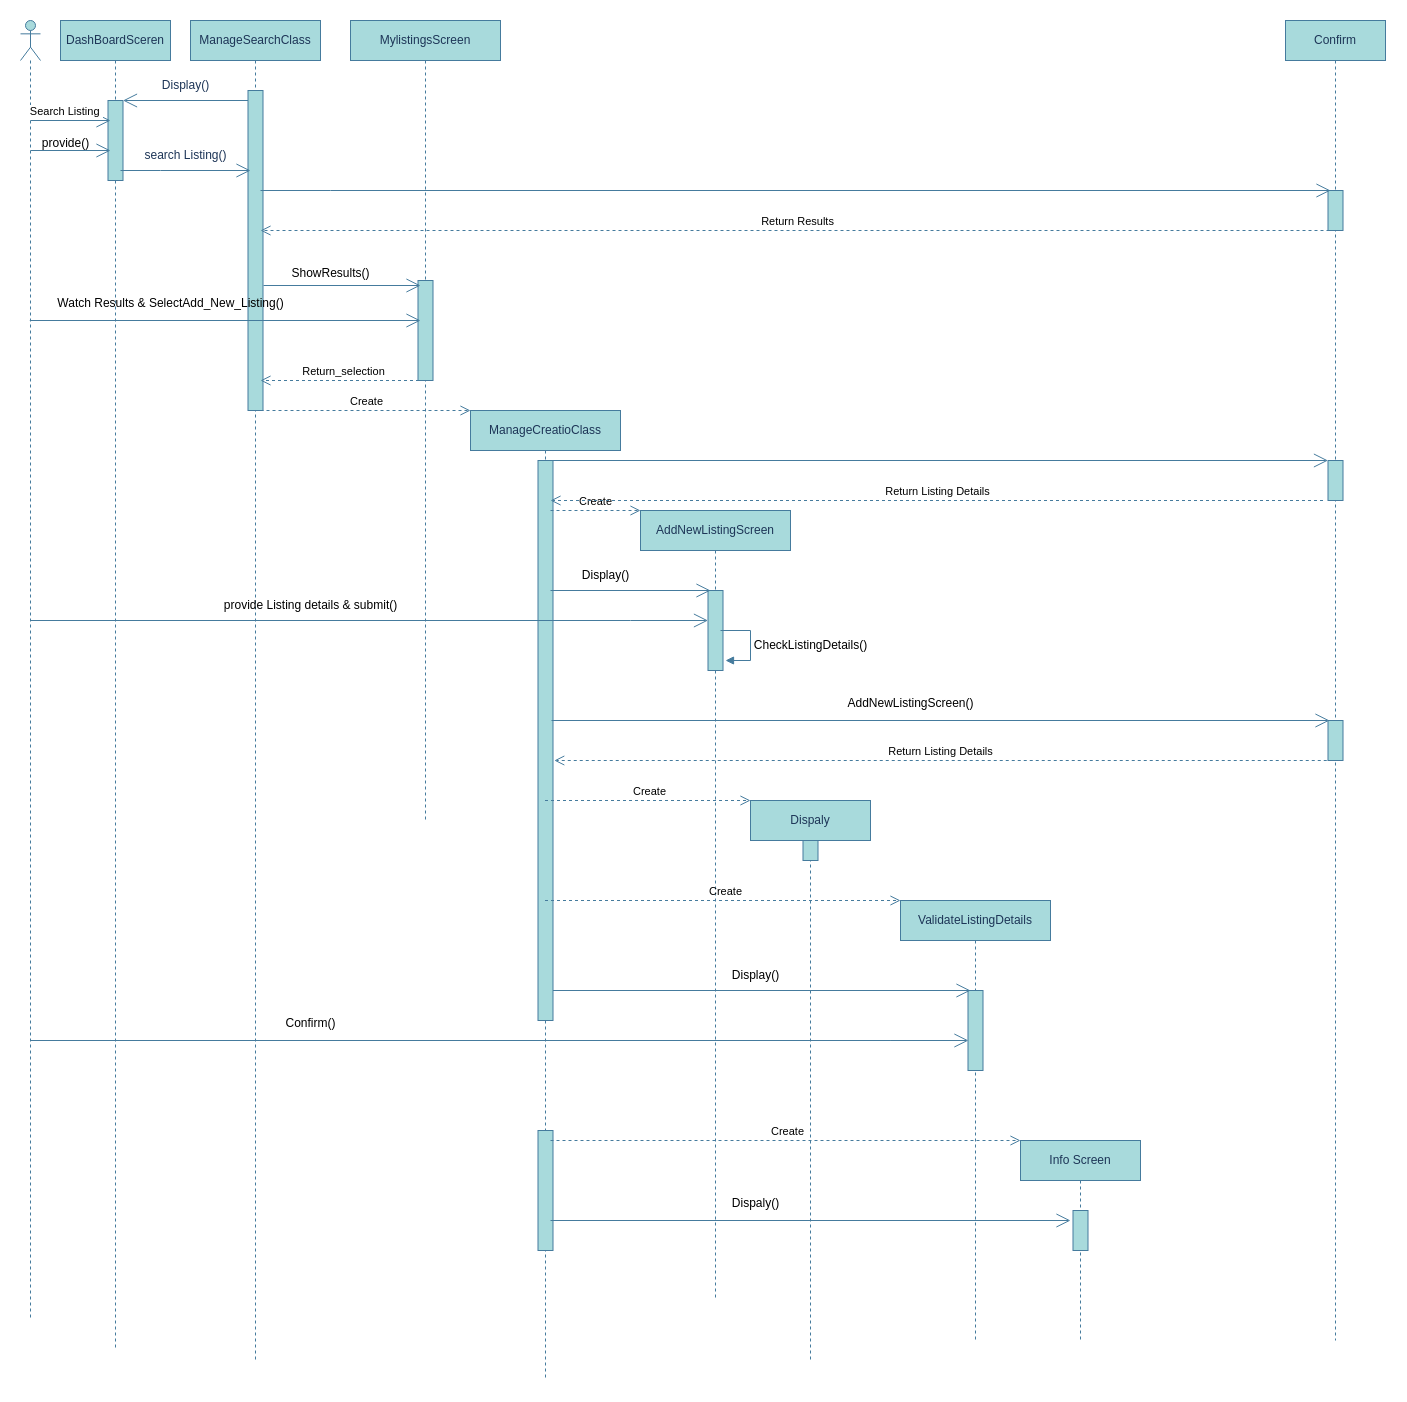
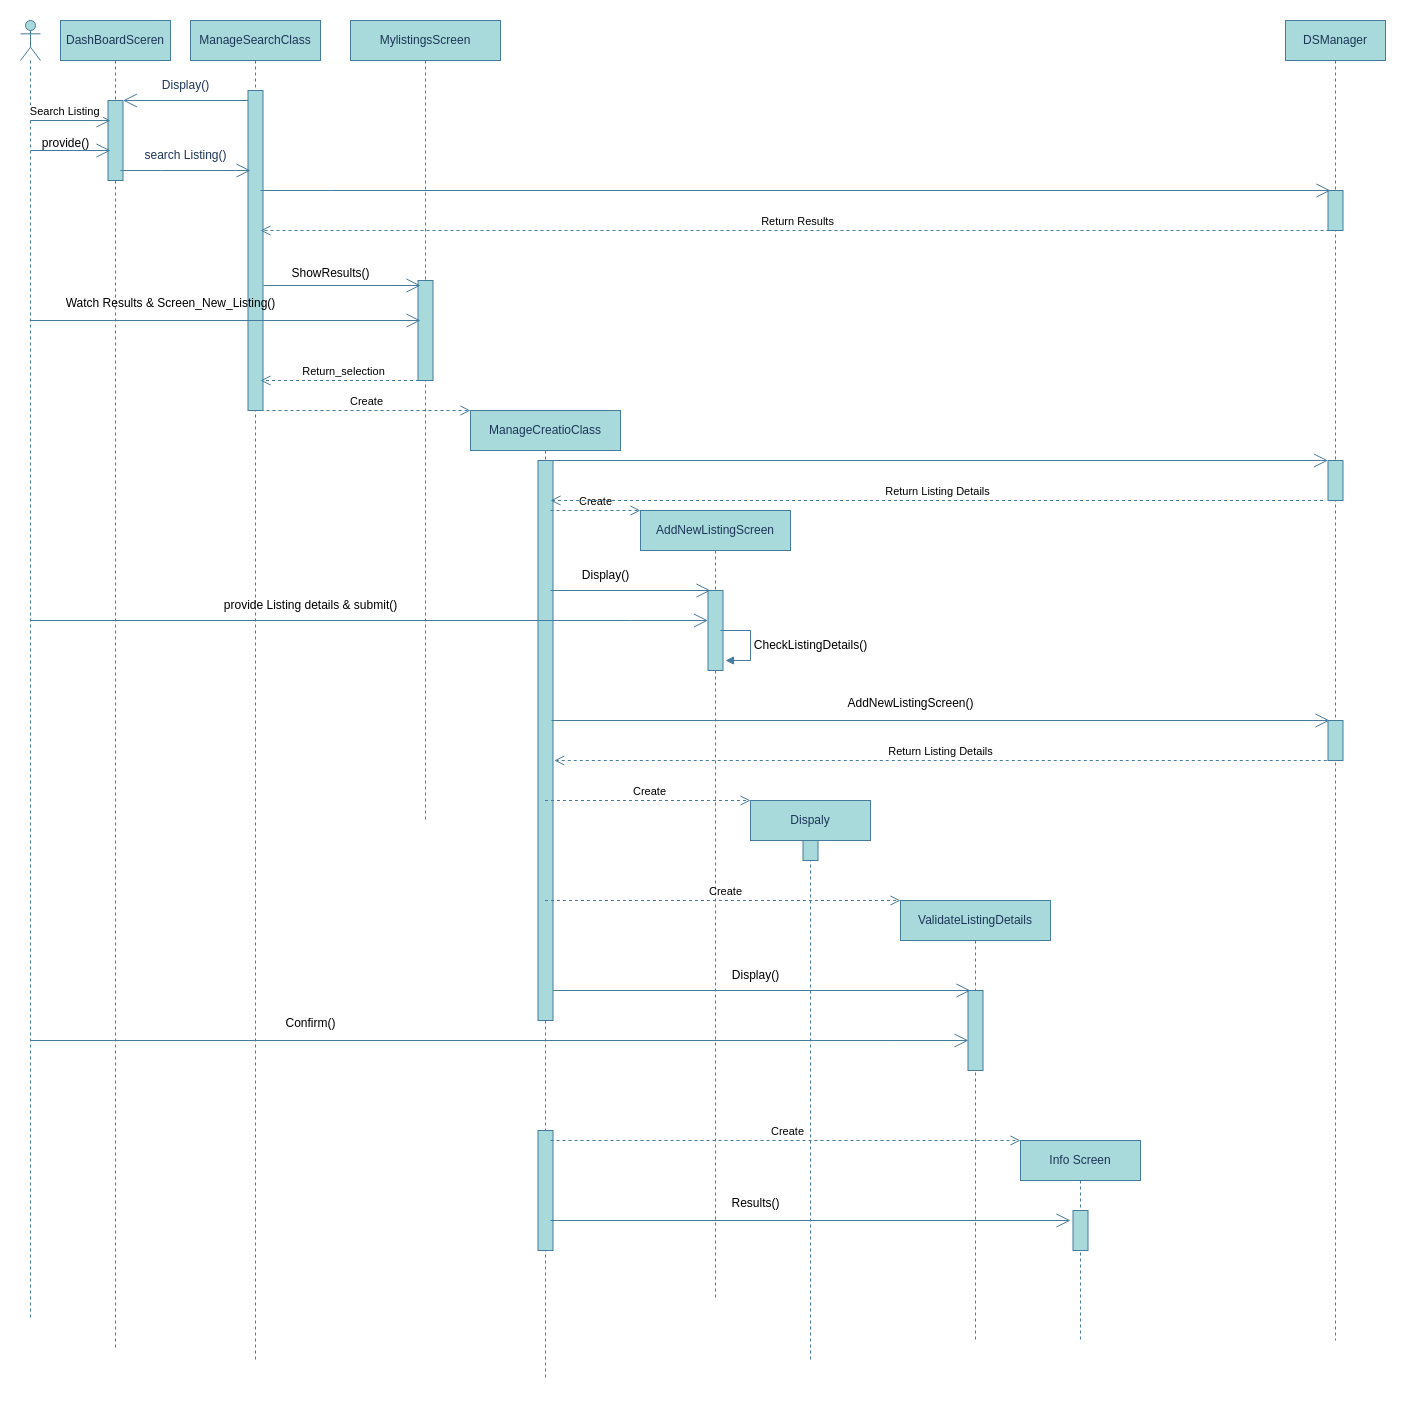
node "Confirm": label "Confirm" -> "DSManager"
node "Watch Results & SelectAdd_New_Listing()": label "Watch Results & SelectAdd_New_Listing()" -> "Watch Results & Screen_New_Listing()"
node "Dispaly()": label "Dispaly()" -> "Results()"
